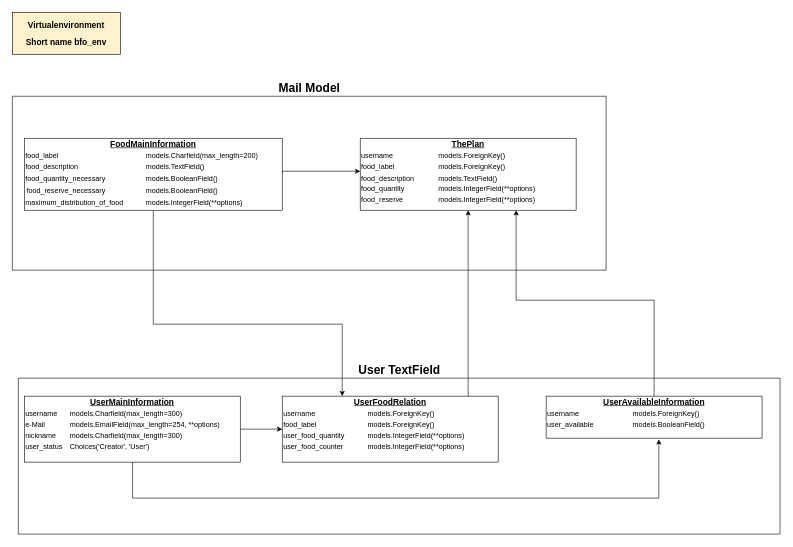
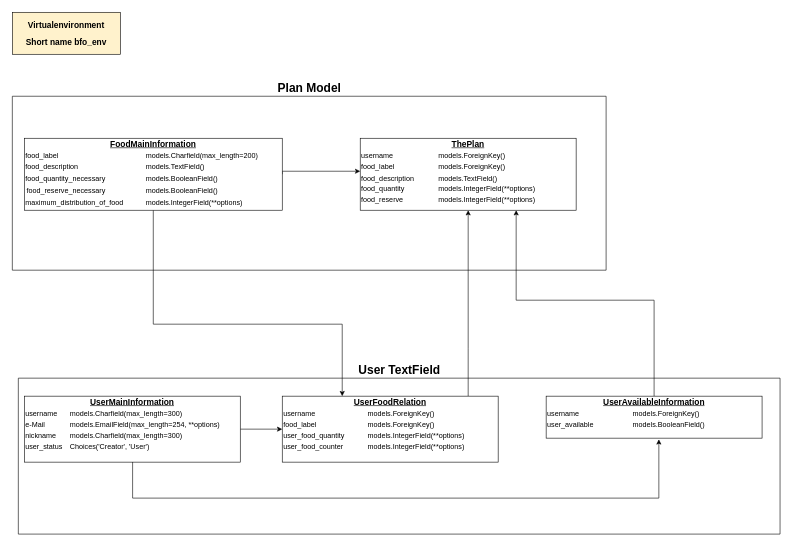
node "Mail Model": label "Mail Model" -> "Plan Model"
